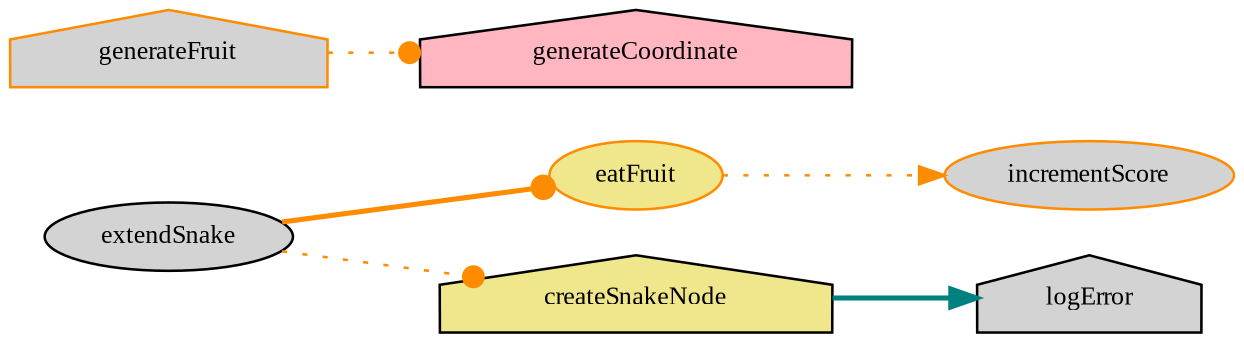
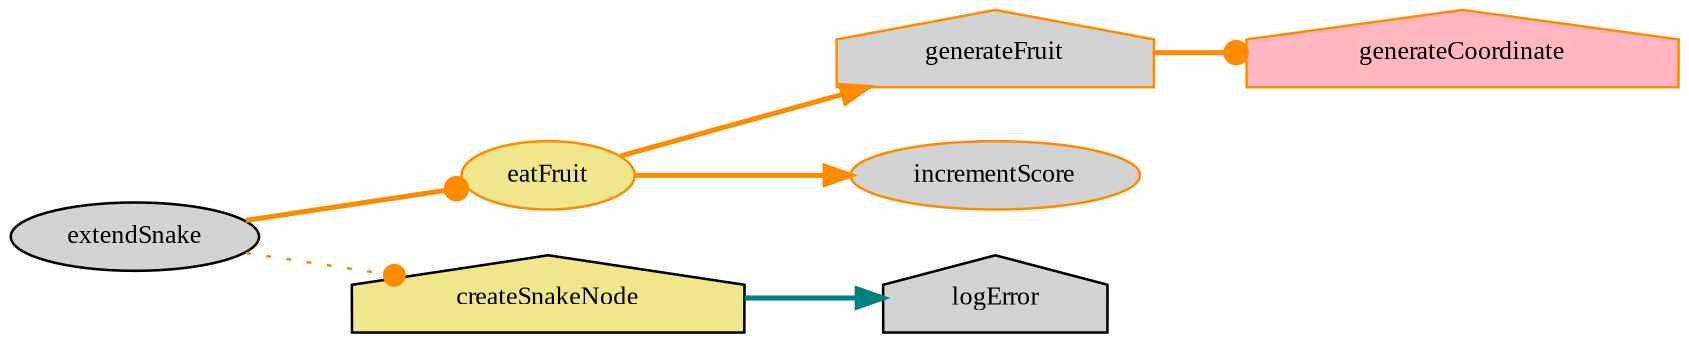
edge "generateFruit" -> "generateCoordinate": style dotted -> bold
node "generateCoordinate": color black -> darkorange
edge "eatFruit" -> "generateFruit": added
edge "eatFruit" -> "incrementScore": style dotted -> bold
